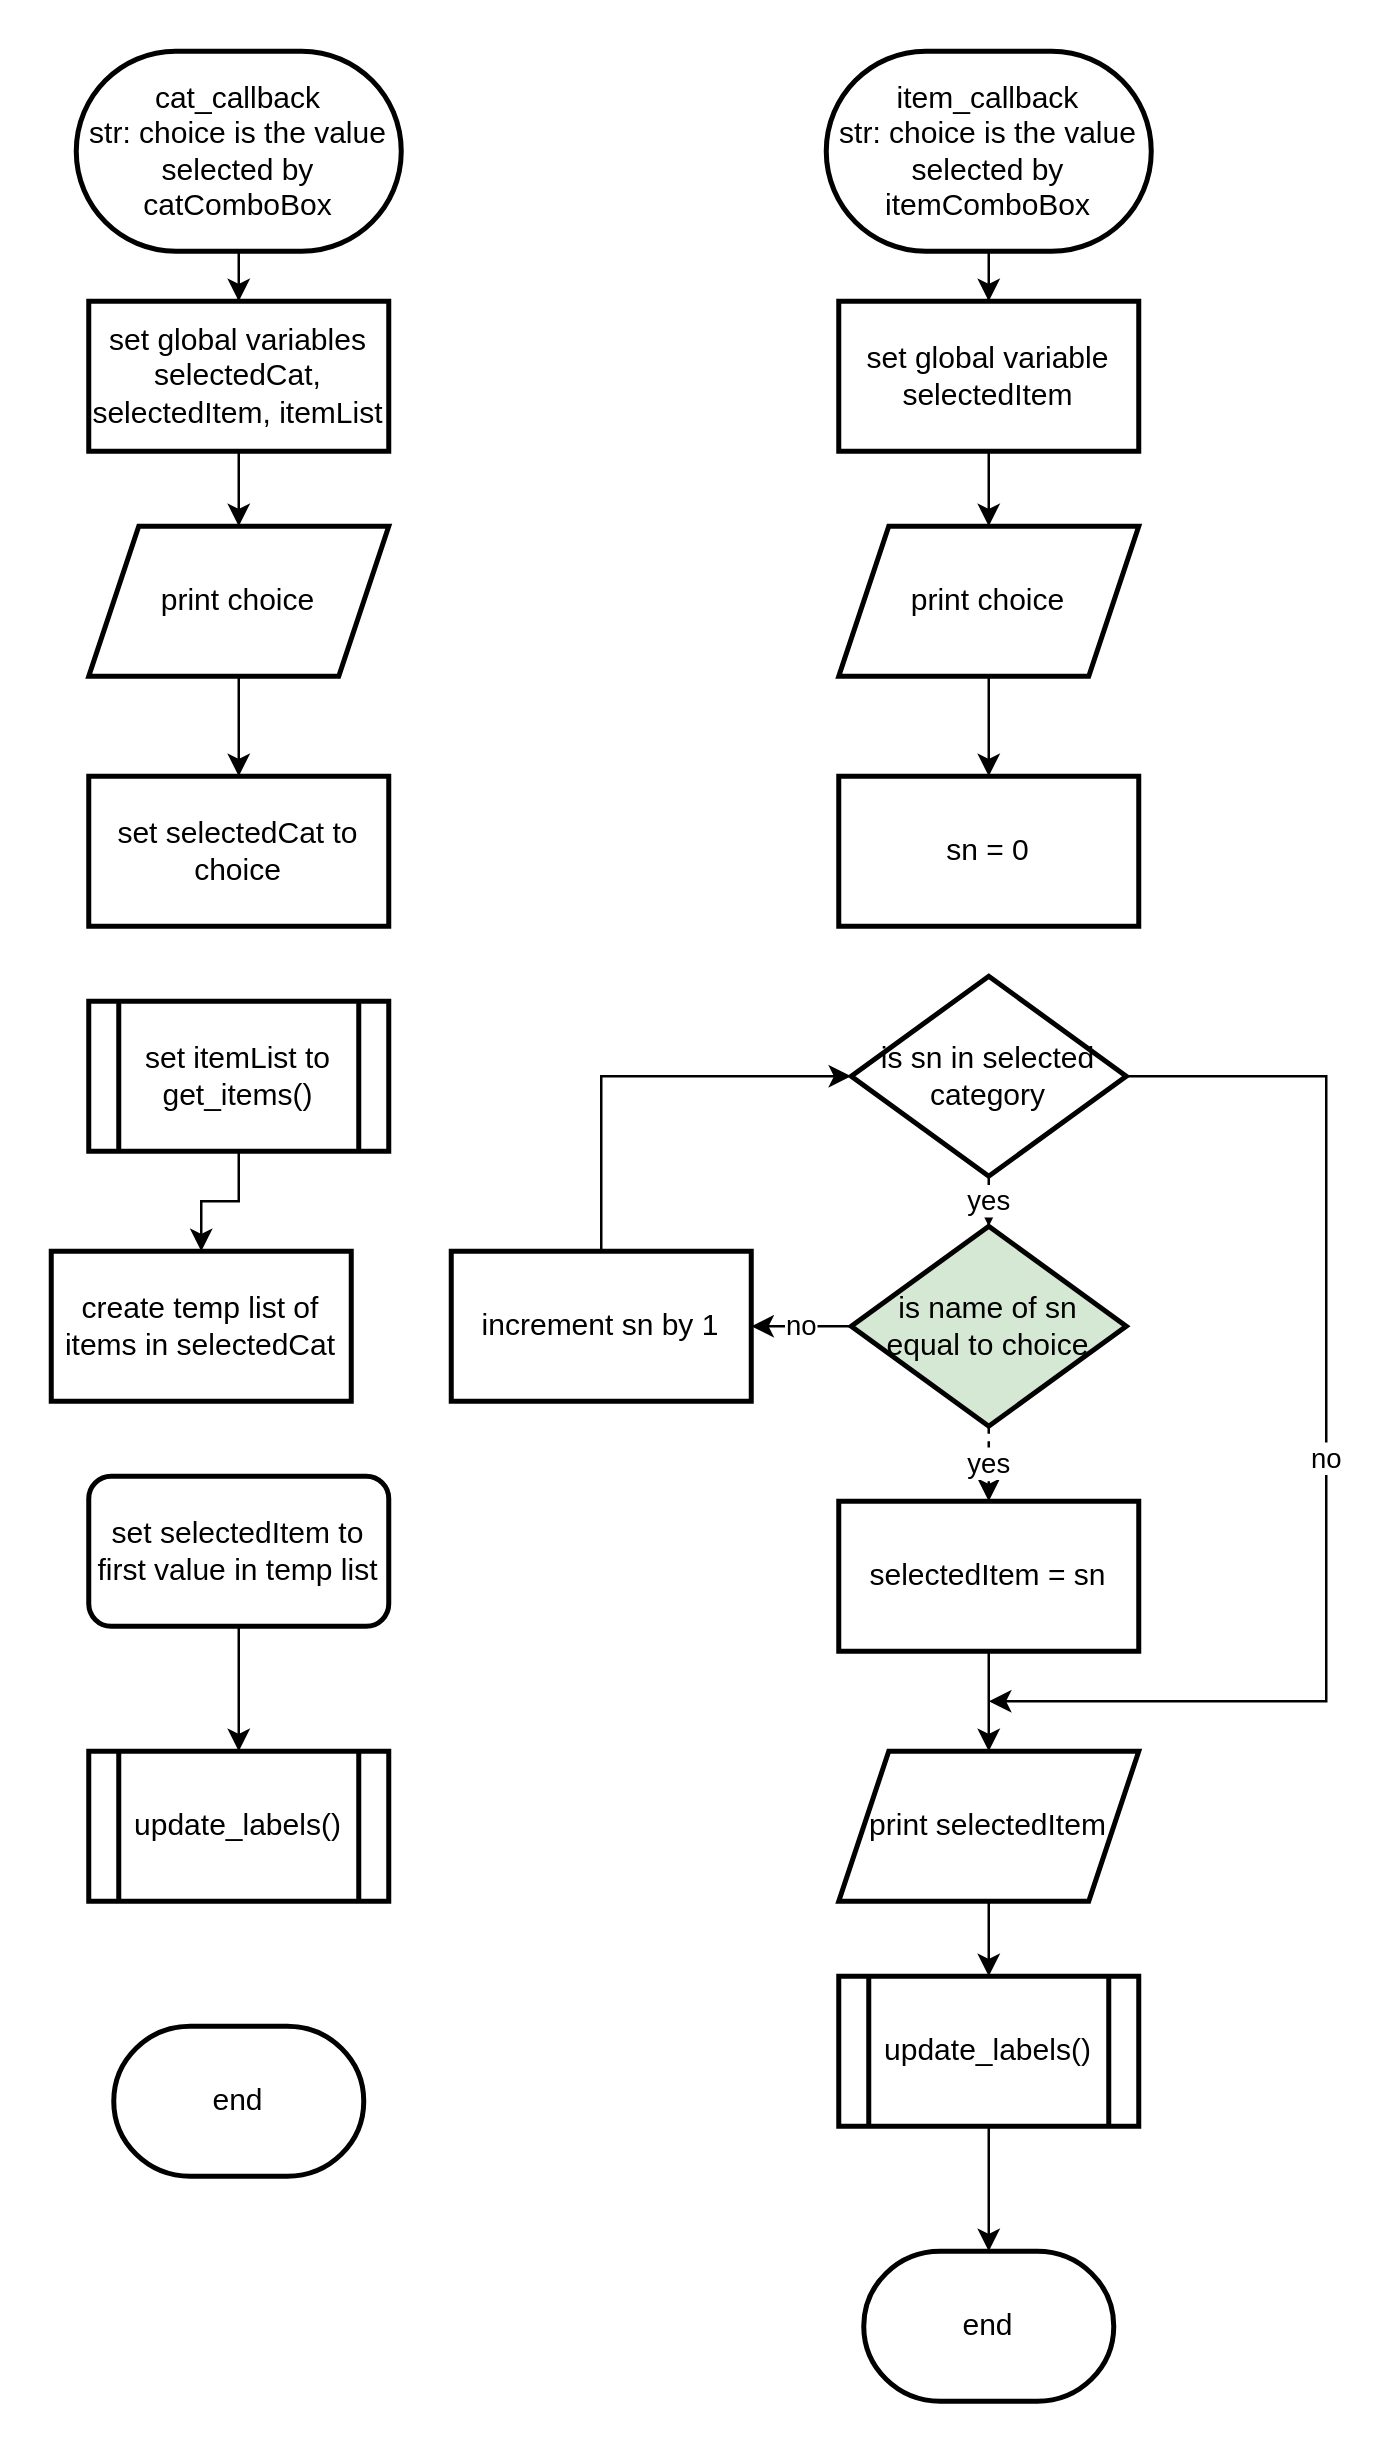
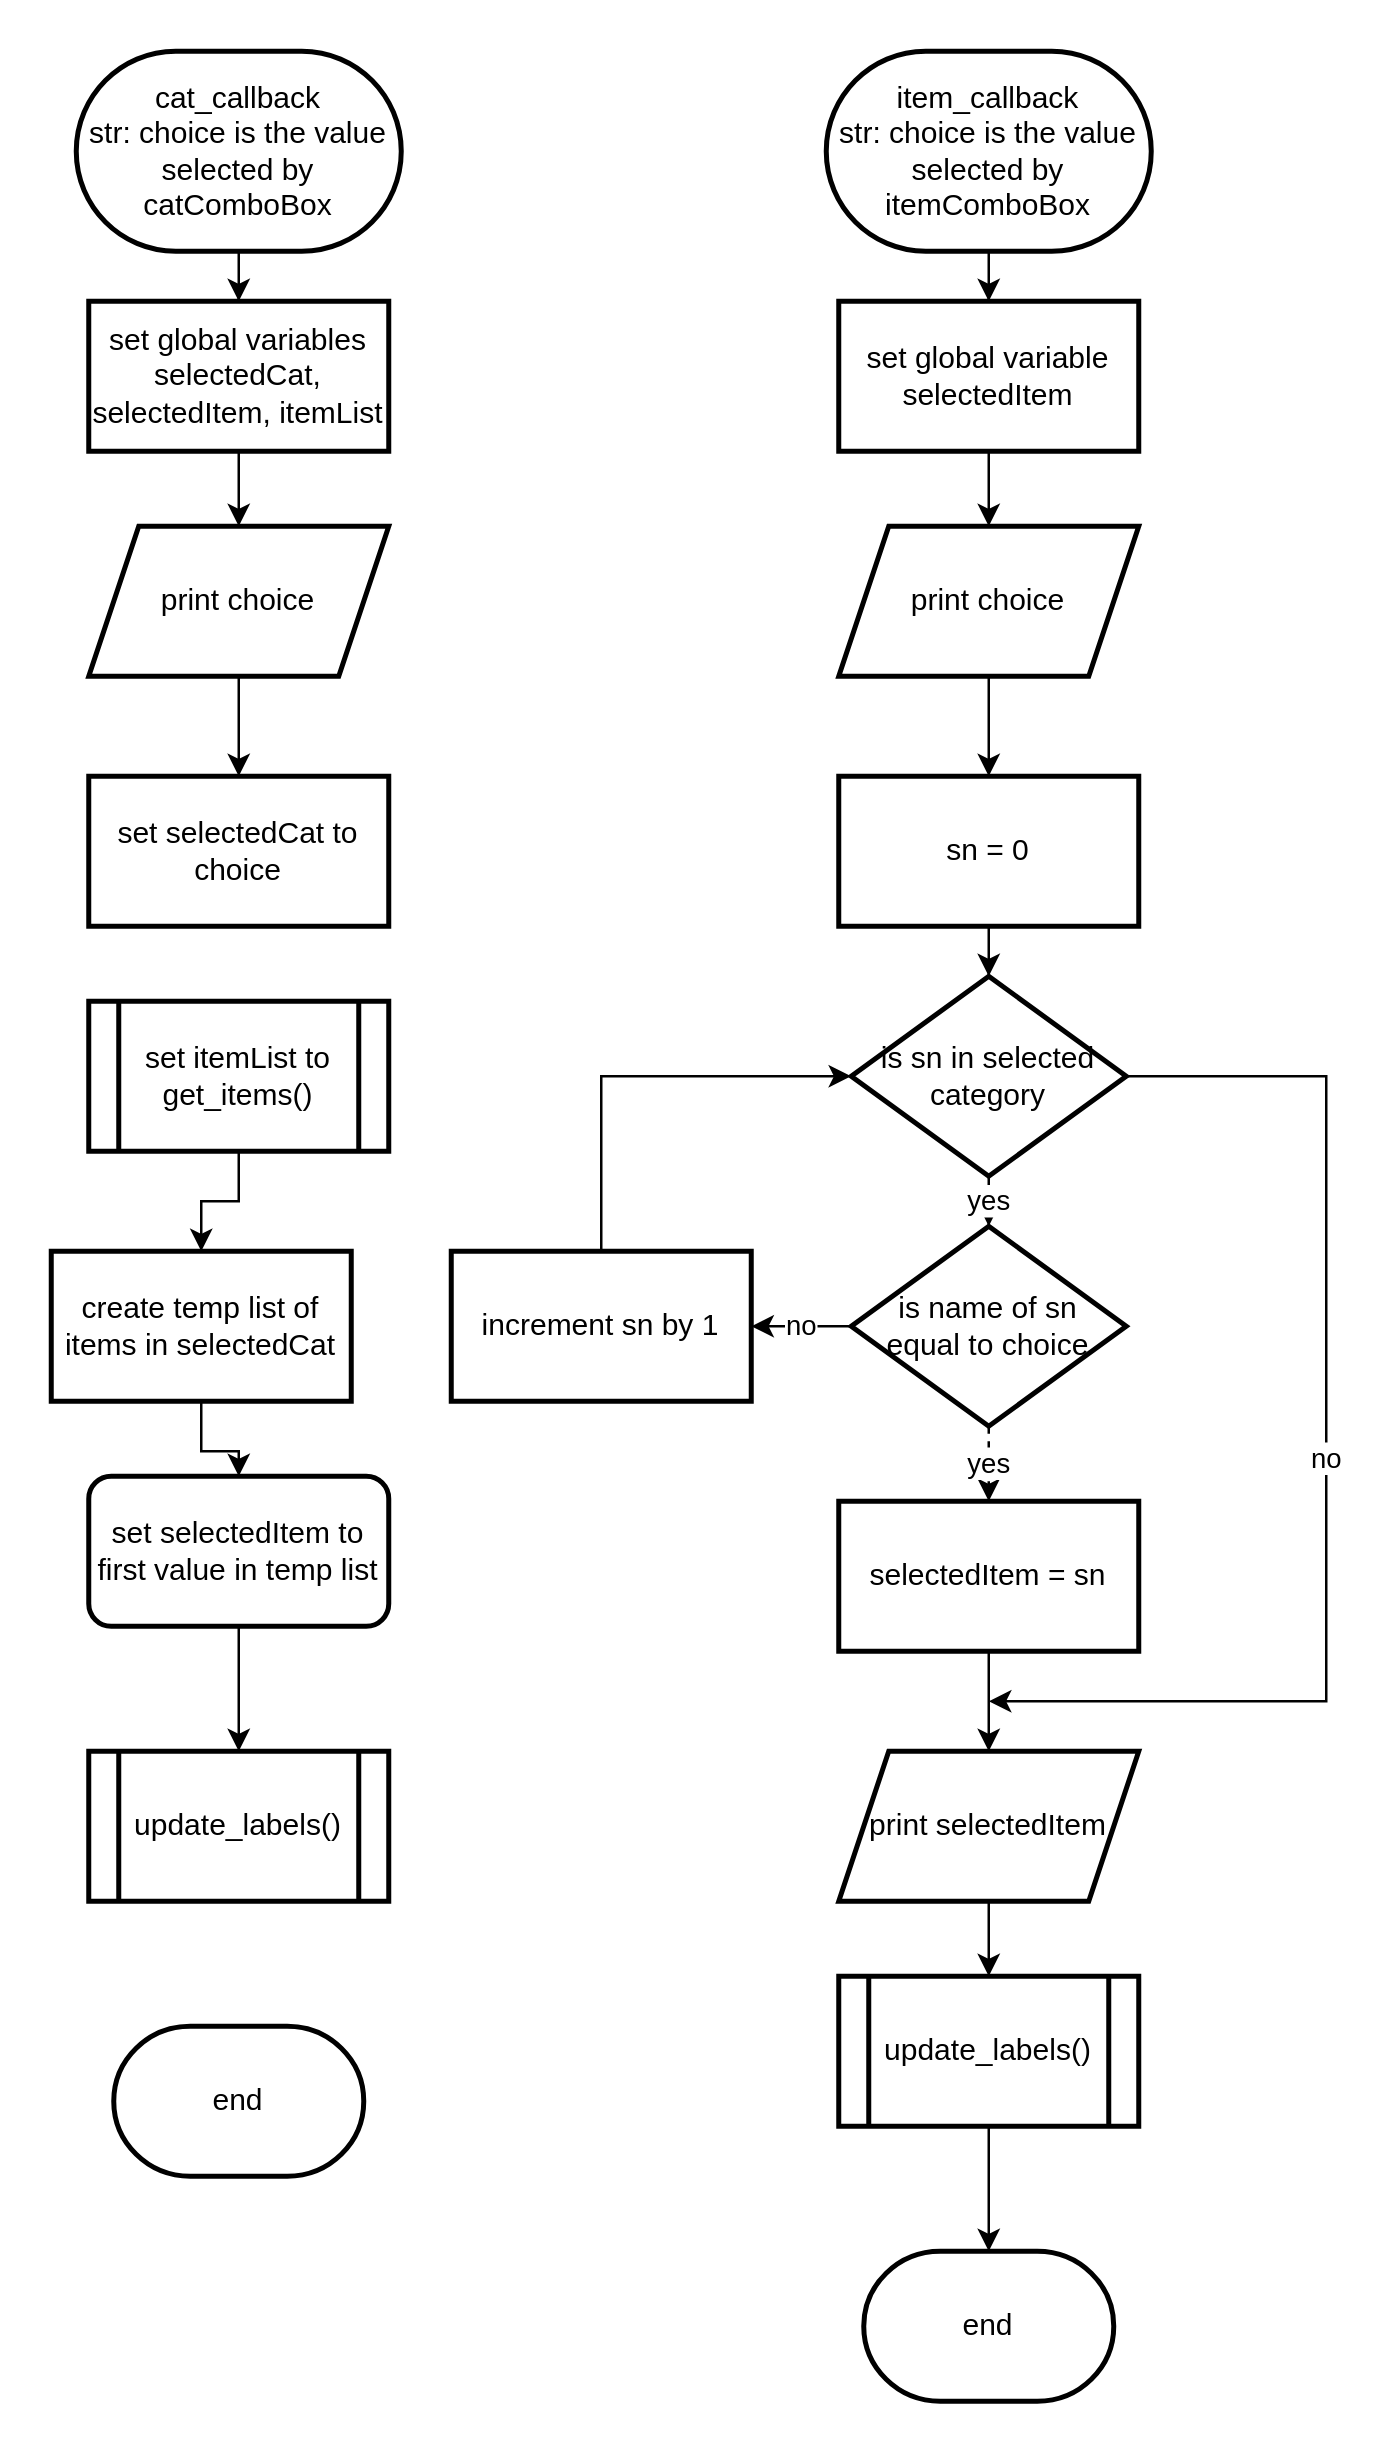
edge "sn = 0" -> "is sn in selected category": added
node "is name of sn equal to choice": fillcolor #d5e8d4 -> #ffffff
edge "create temp list of items in selectedCat" -> "set selectedItem to first value in temp list": added
